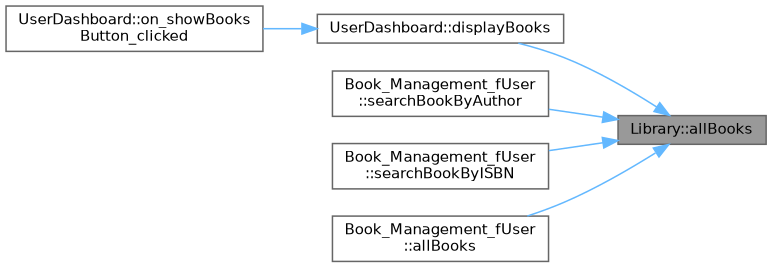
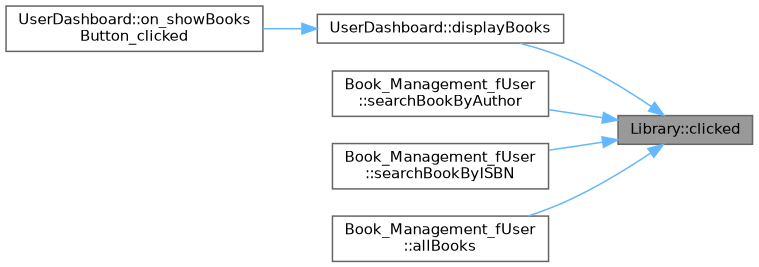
node "Library::allBooks": label "Library::allBooks" -> "Library::clicked"
